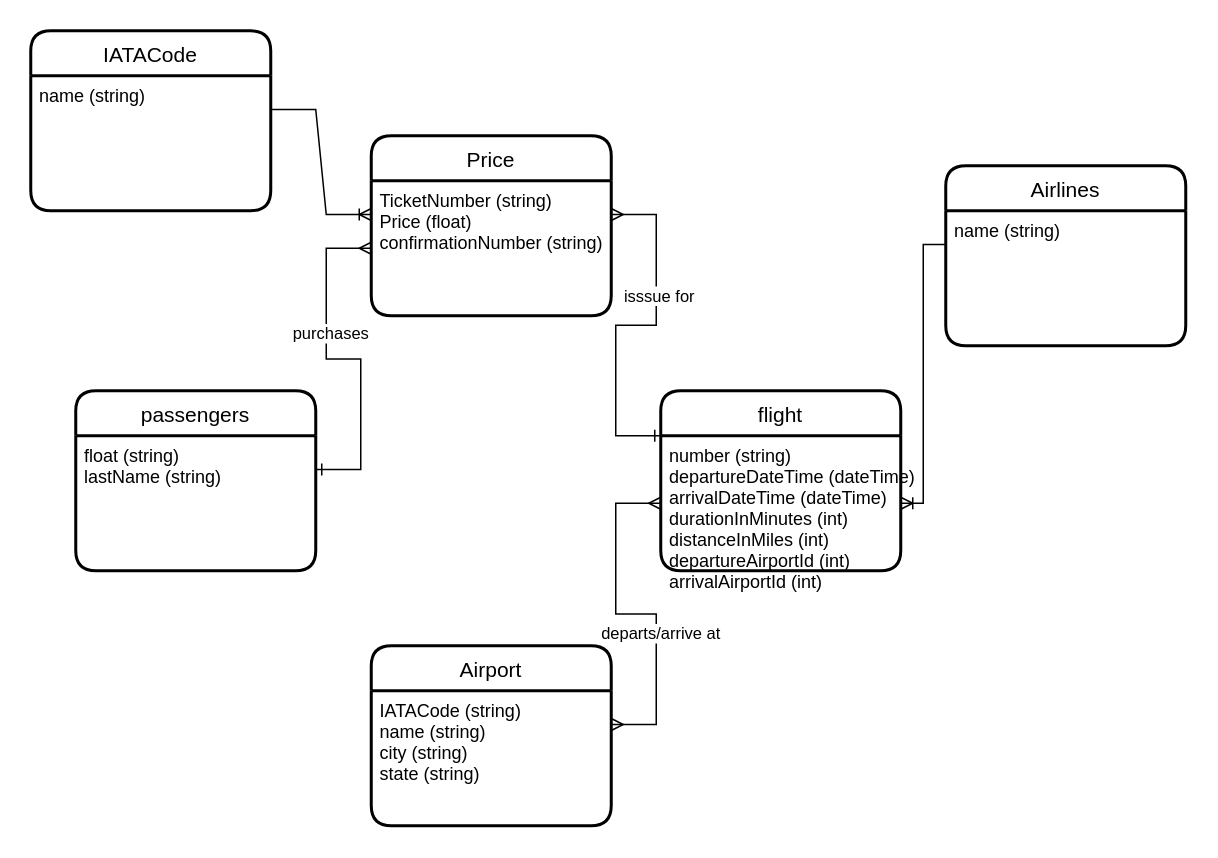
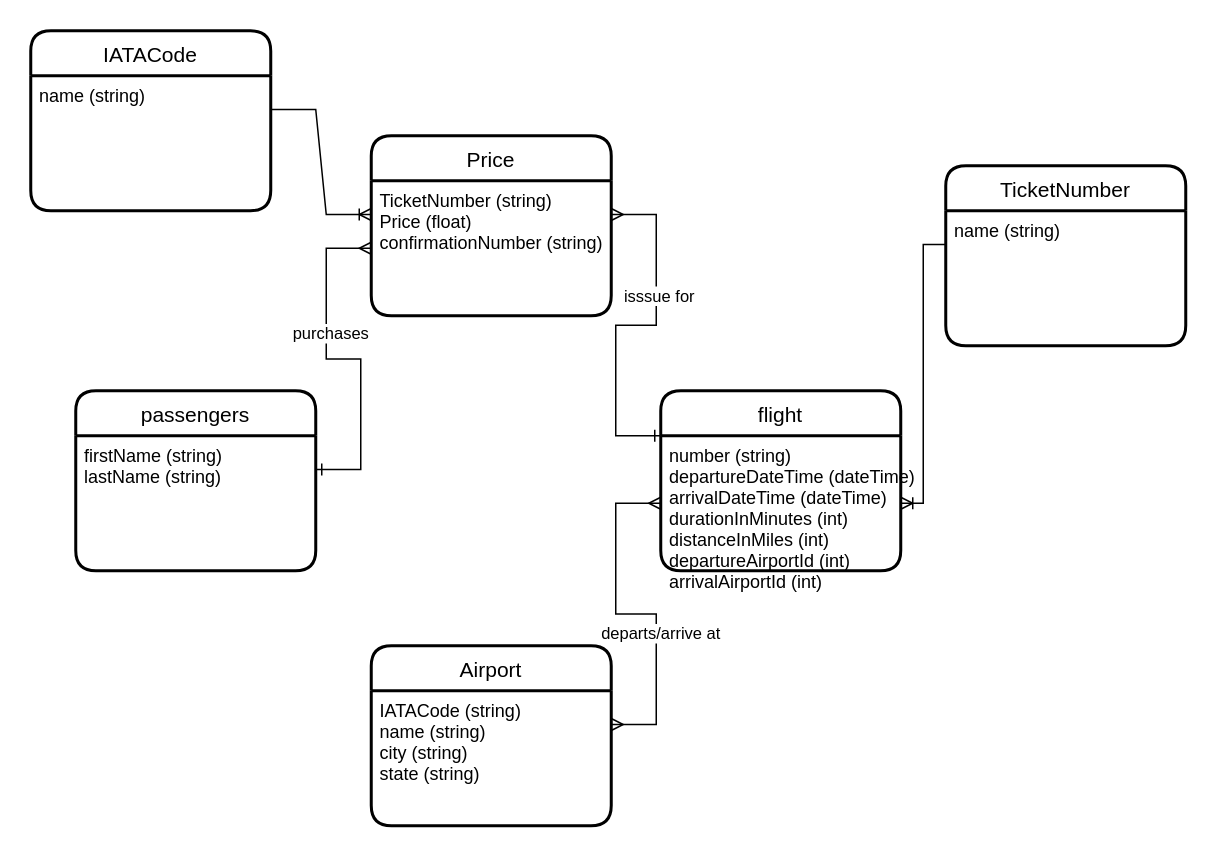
node "Airlines": label "Airlines" -> "TicketNumber"
node "float (string) lastName (string)": label "float (string) lastName (string)" -> "firstName (string) lastName (string)"
